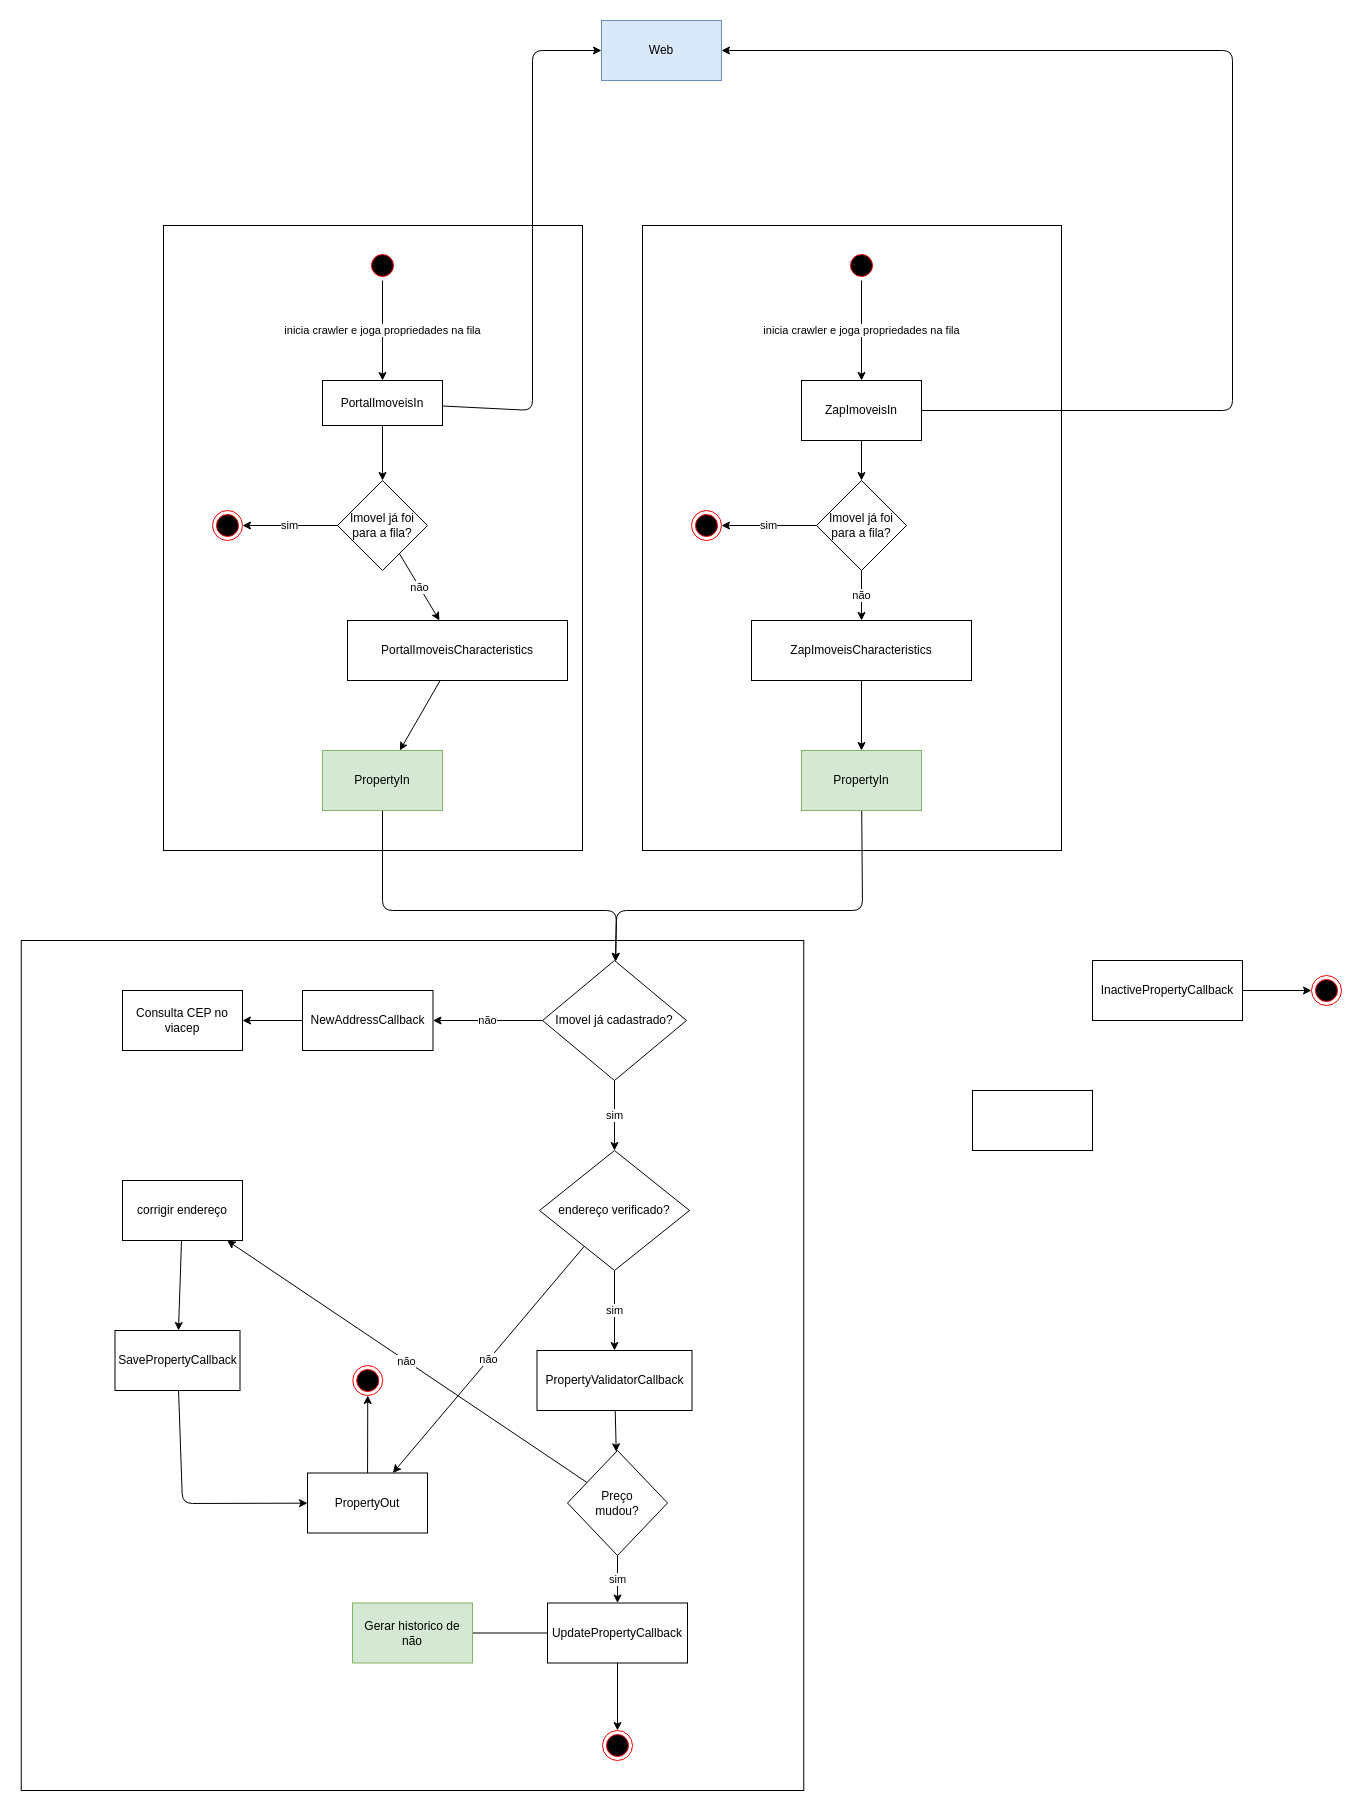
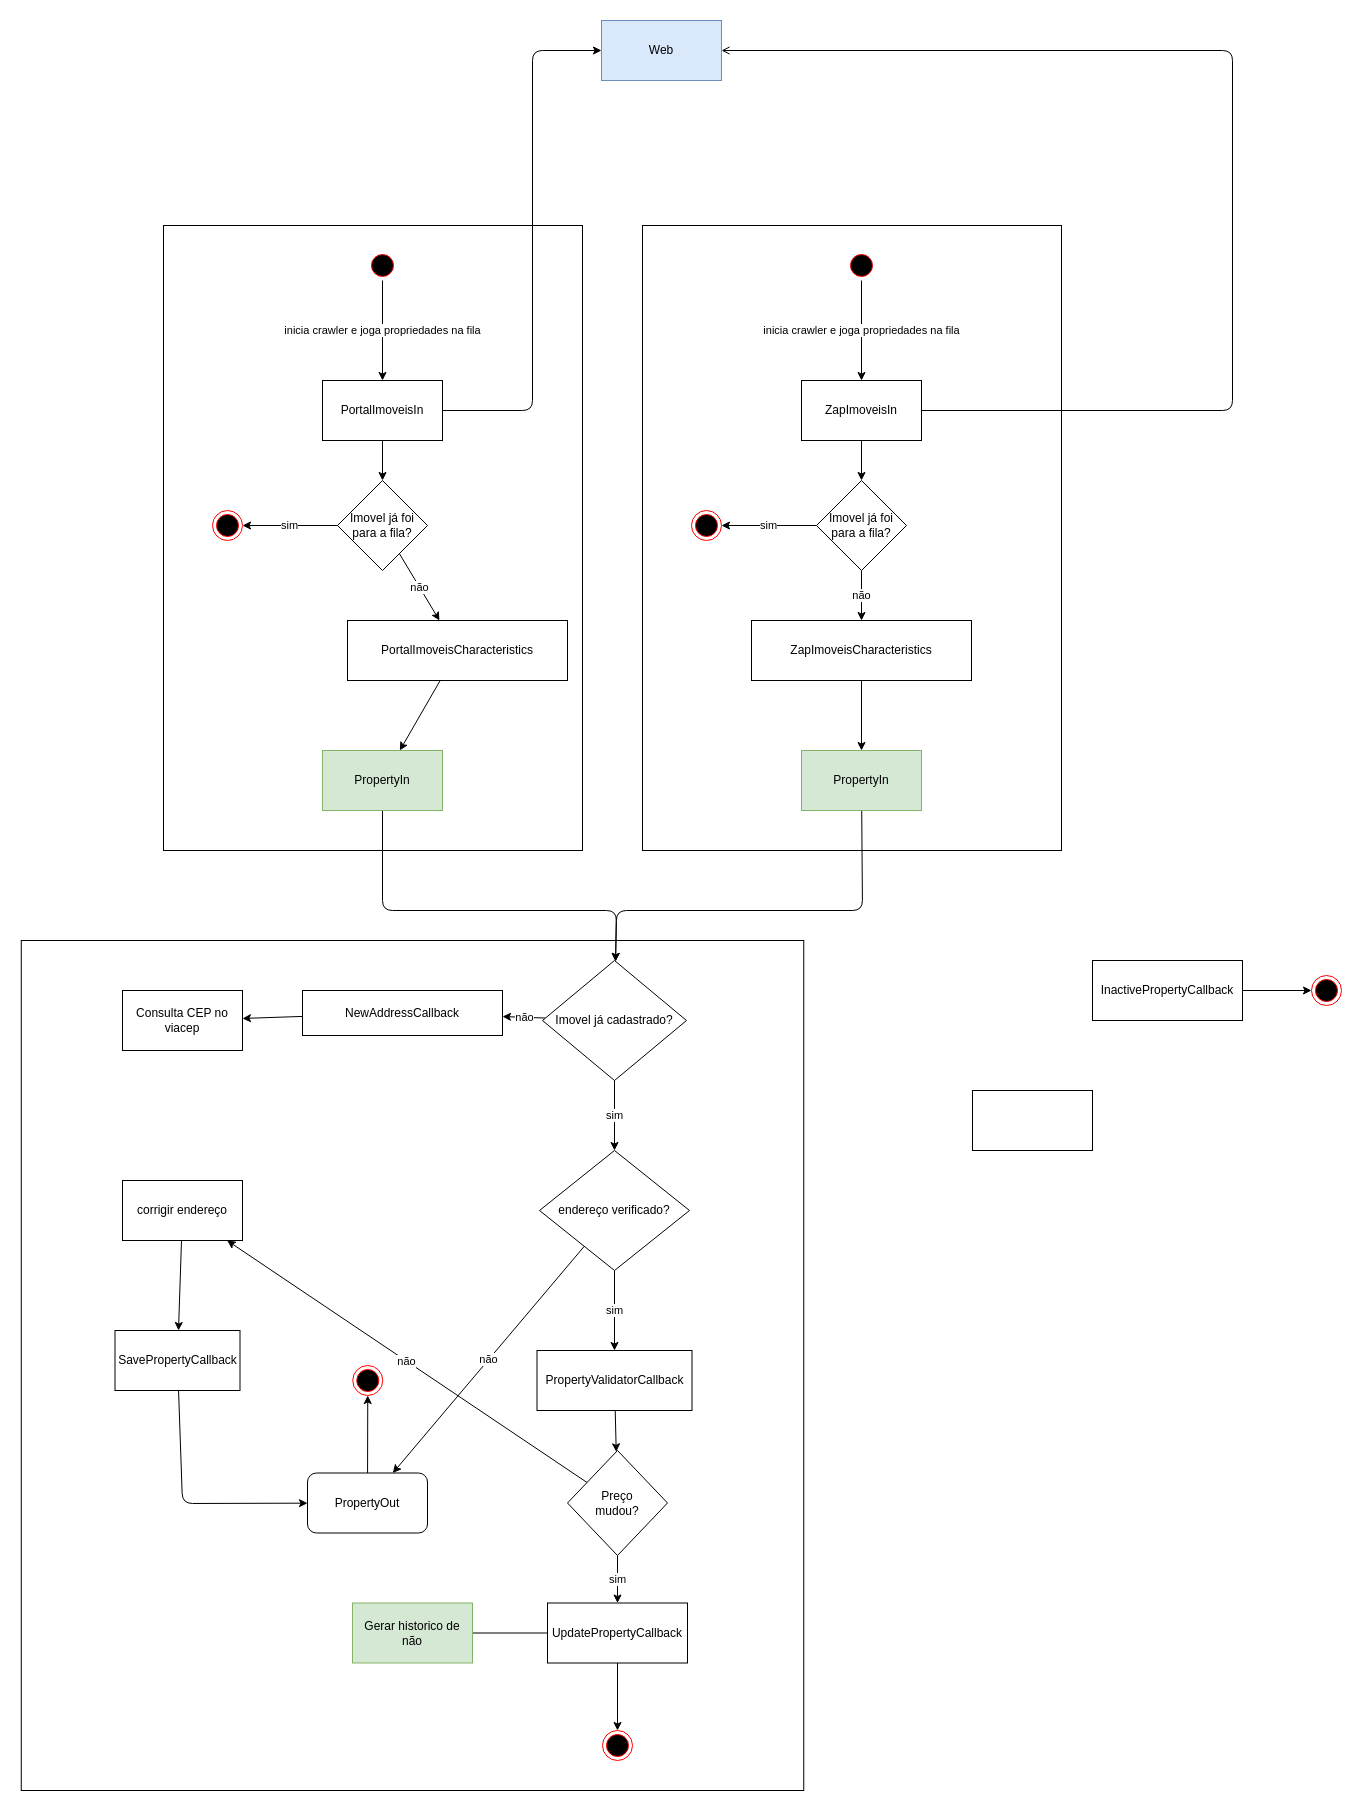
edge "ZapImoveisIn" -> "Web": arrowhead classic -> open
node "PortalImoveisIn": size 120x45 -> 120x60
node "NewAddressCallback": size 131x60 -> 200x45
node "PropertyOut": shape rectangle -> rounded rectangle
